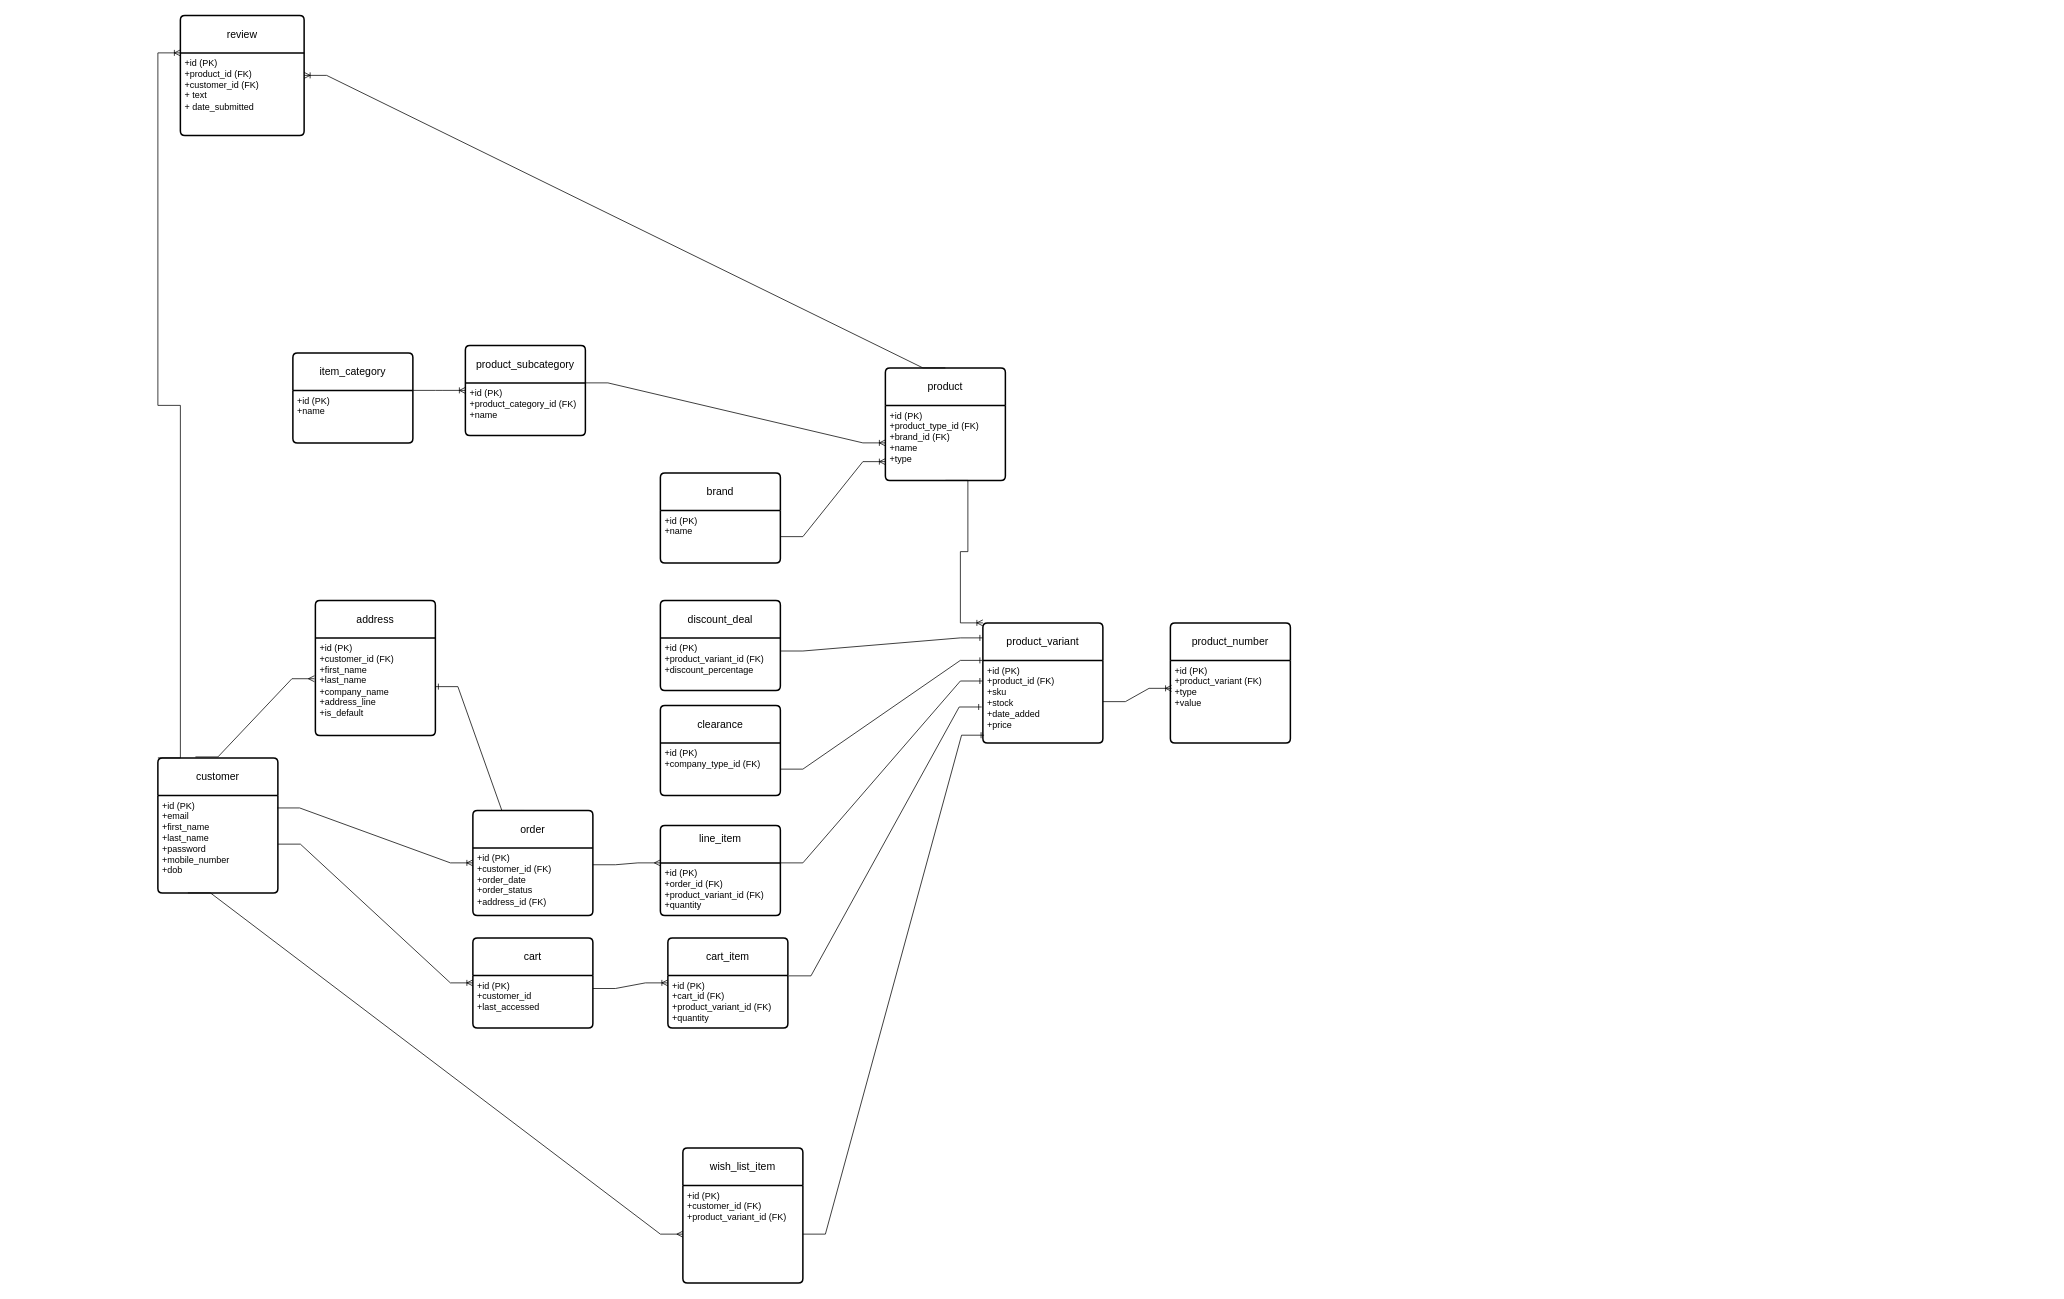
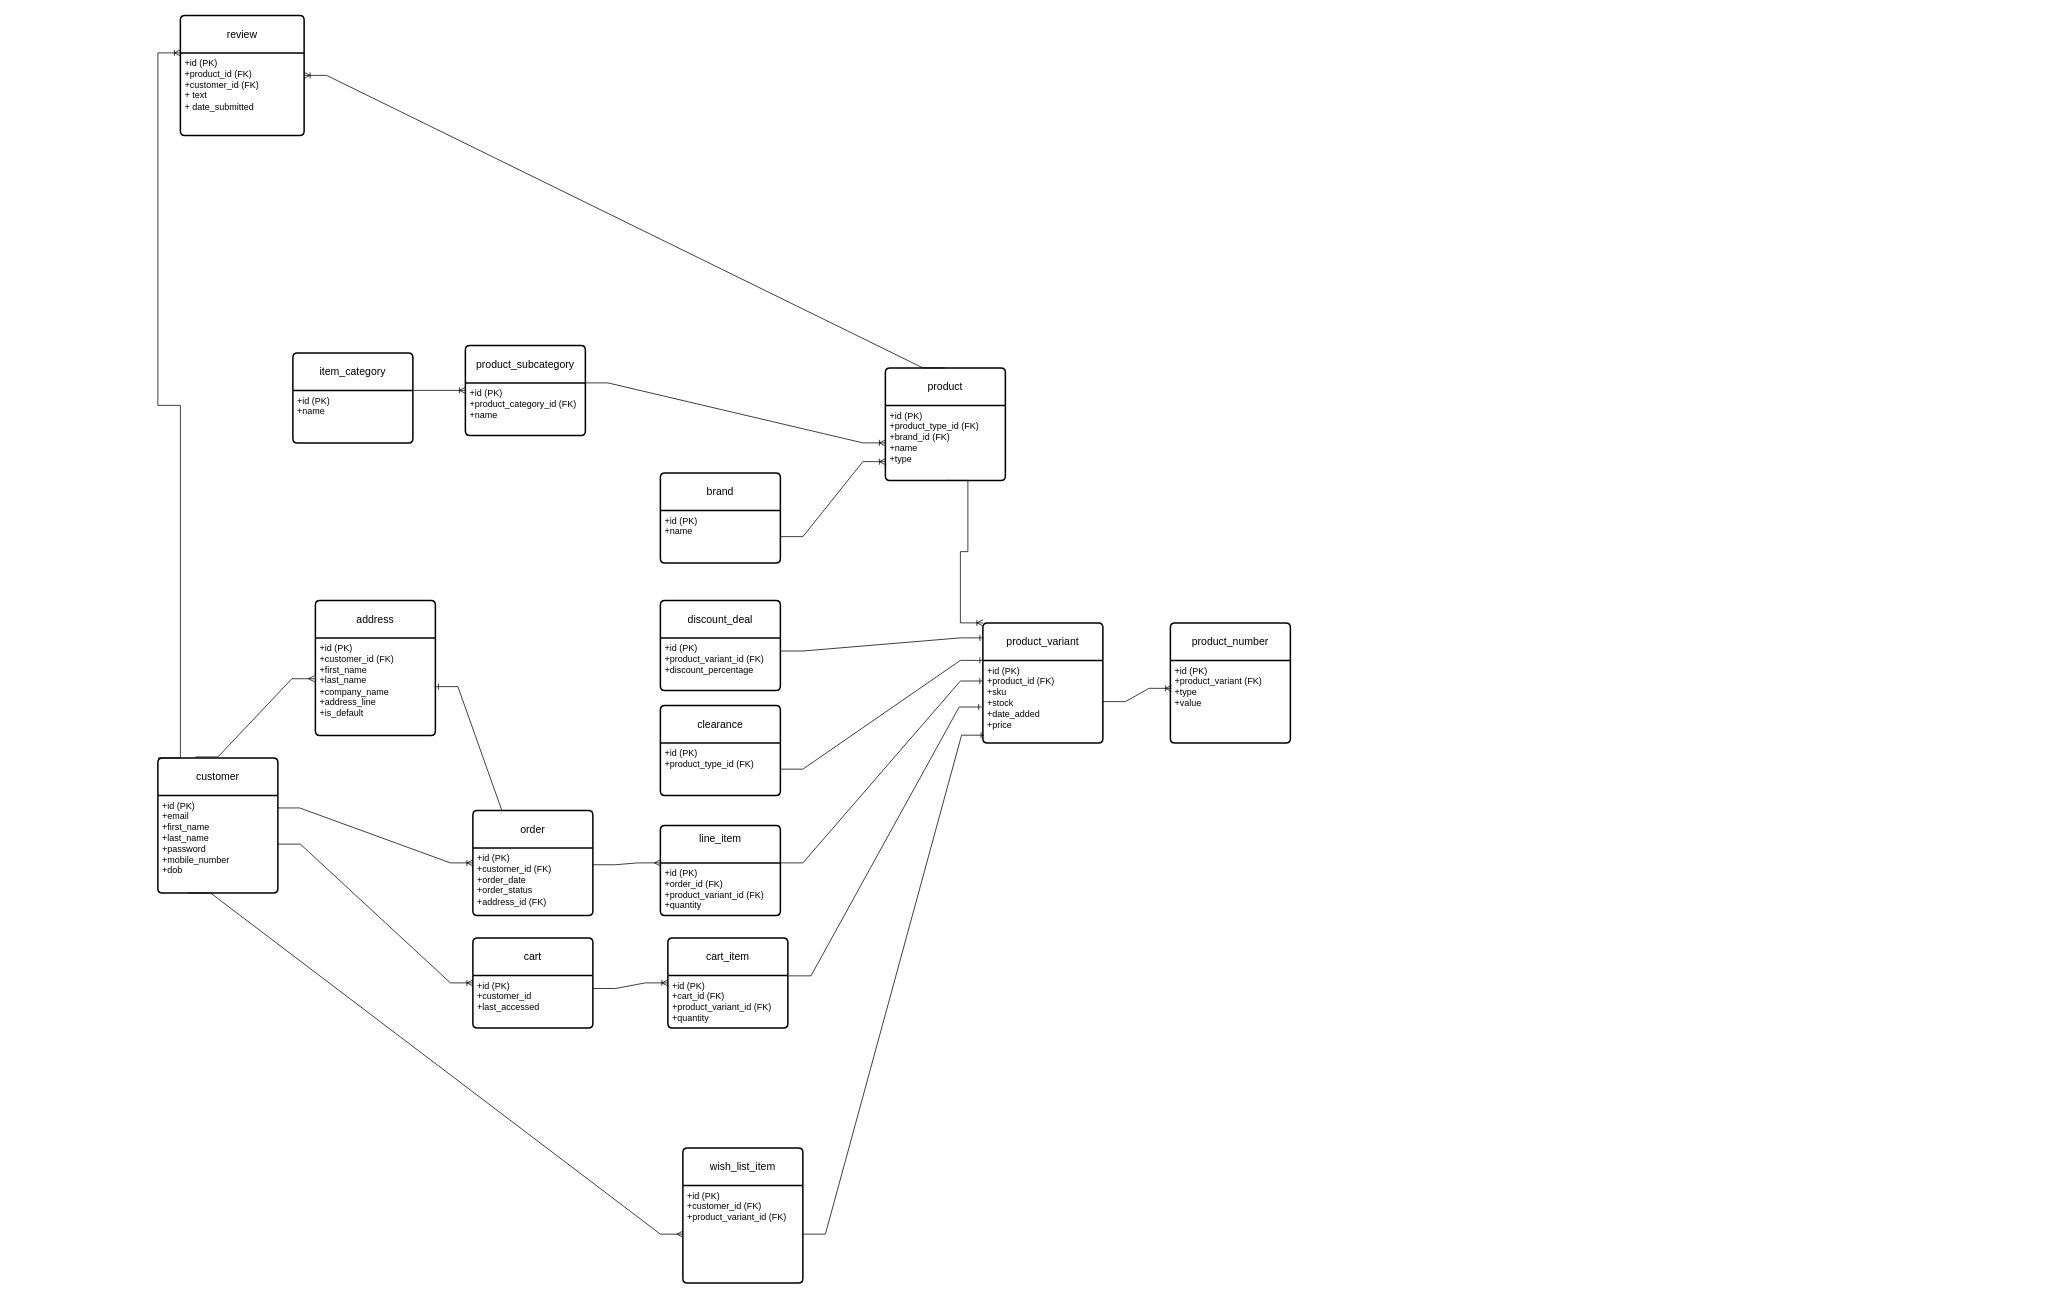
node "+id (PK) +company_type_id (FK)": label "+id (PK) +company_type_id (FK)" -> "+id (PK) +product_type_id (FK)"
